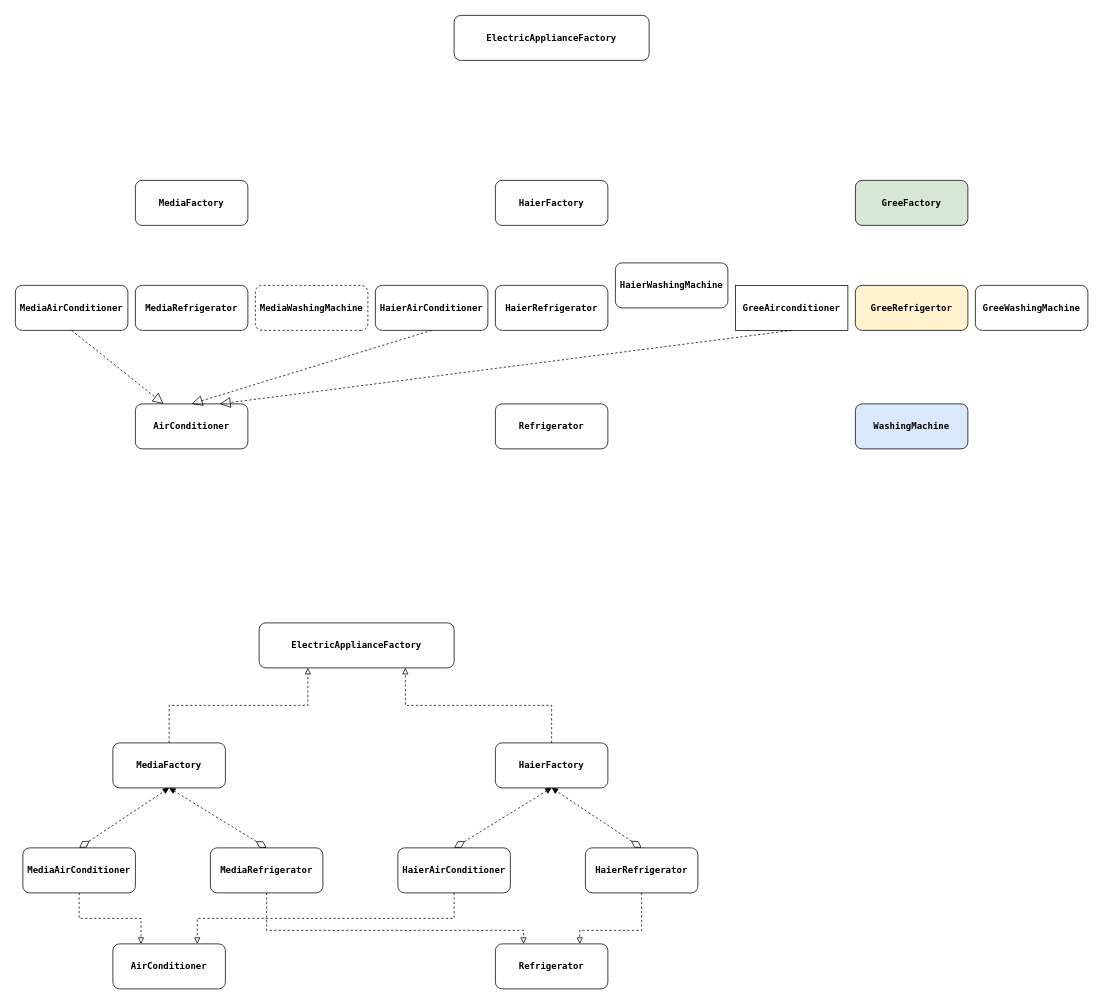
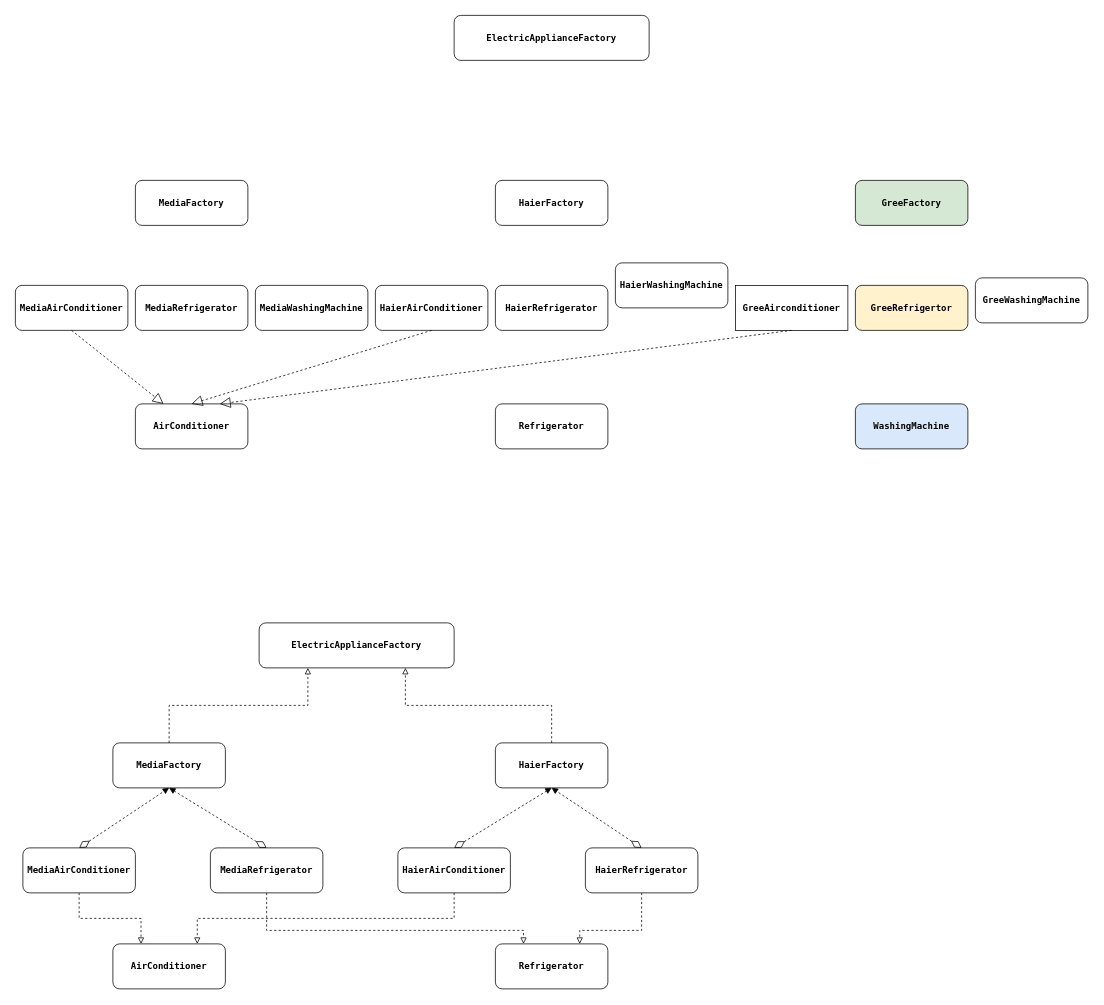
node "MediaWashingMachine": style dashed -> solid
node "GreeWashingMachine": moved (1032, 308) -> (1032, 300)
